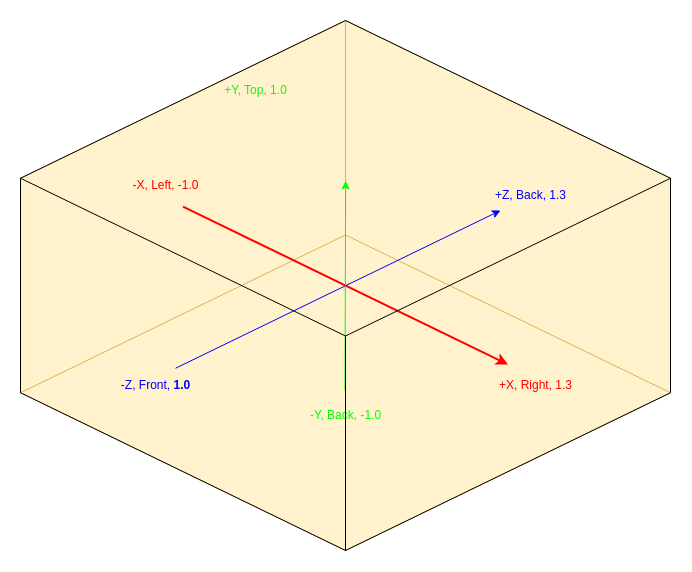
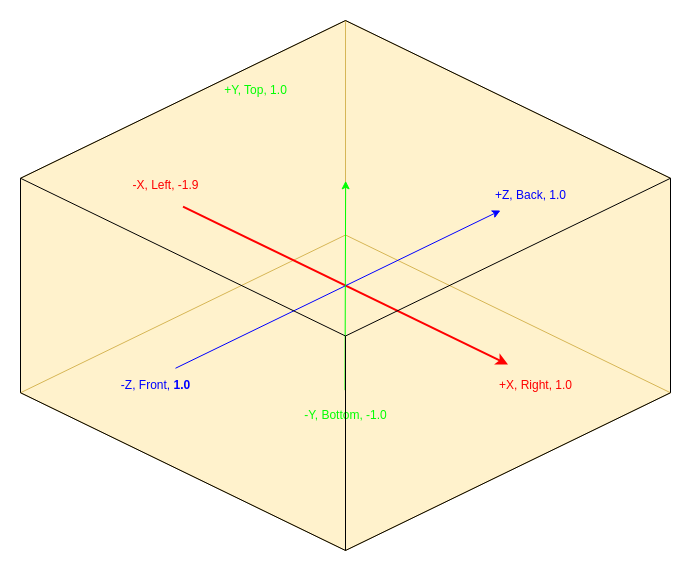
node "-X, Left, -1.0": label "-X, Left, -1.0" -> "-X, Left, -1.9"
node "+Z, Back, 1.3": label "+Z, Back, 1.3" -> "+Z, Back, 1.0"
node "+X, Right, 1.3": label "+X, Right, 1.3" -> "+X, Right, 1.0"
node "-Y, Back, -1.0": label "-Y, Back, -1.0" -> "-Y, Bottom, -1.0"
